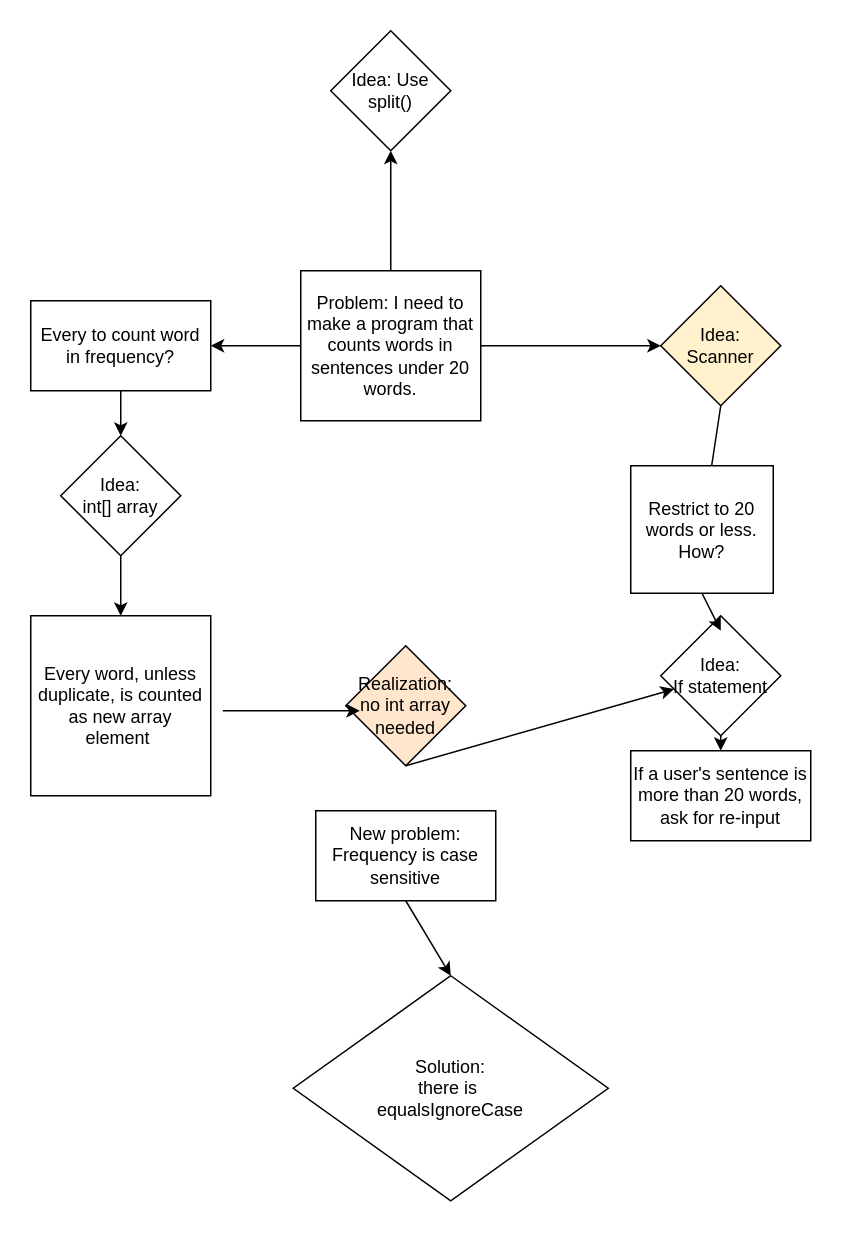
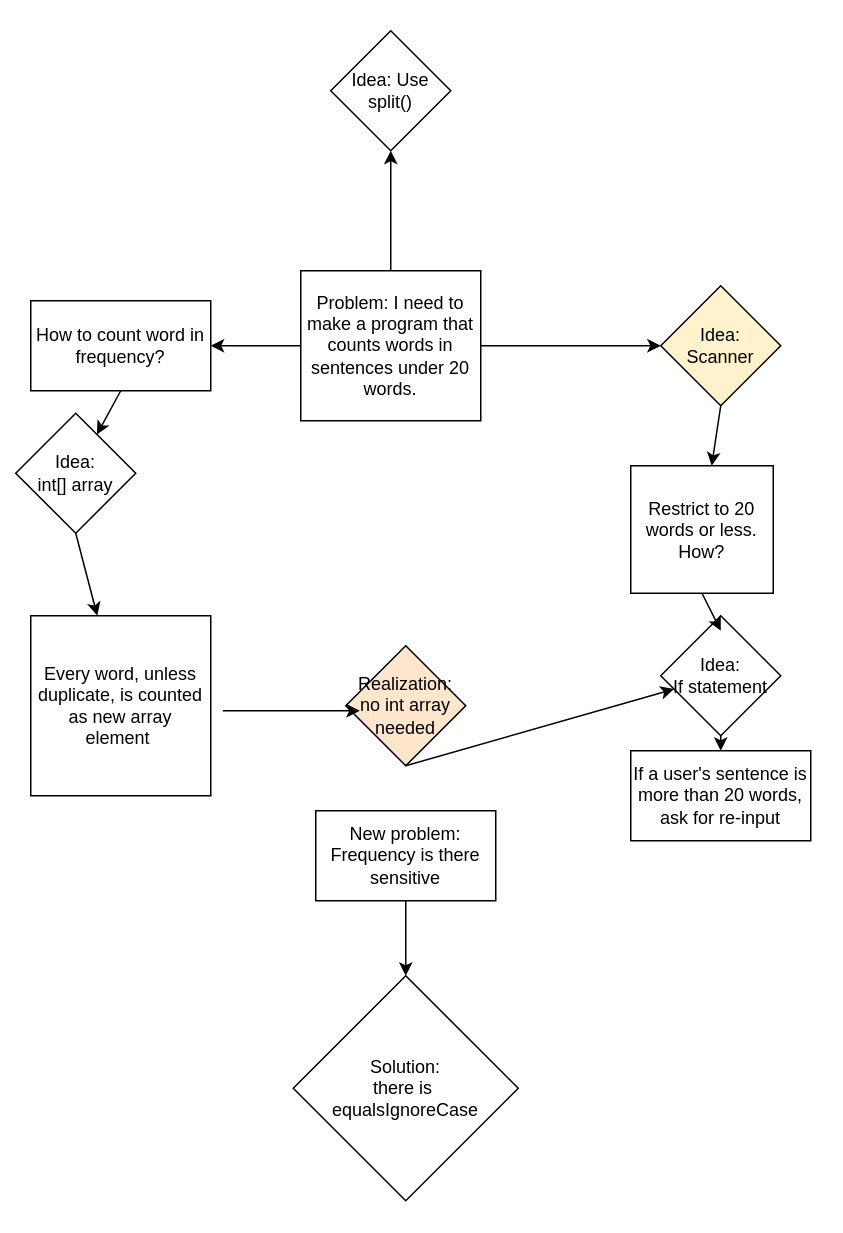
node "Every to count word in frequency?": label "Every to count word in frequency?" -> "How to count word in frequency?"
edge "Idea: Scanner" -- "Restrict to 20 words or less. How?": arrowhead none -> classic
node "Idea: int[] array": moved (121, 496) -> (76, 473)
node "New problem: Frequency is case sensitive": label "New problem: Frequency is case sensitive" -> "New problem: Frequency is there sensitive"
node "Solution: there is equalsIgnoreCase": size 315x225 -> 225x225
